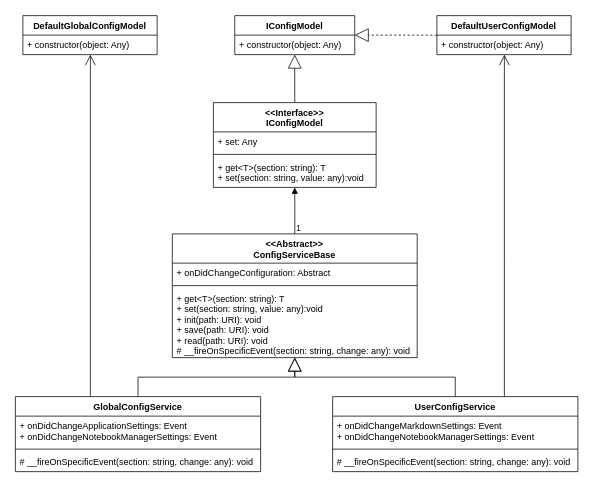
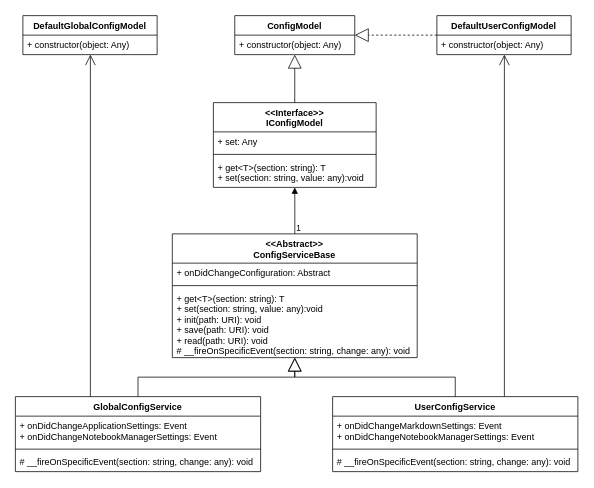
node "IConfigModel": label "IConfigModel" -> "ConfigModel"
